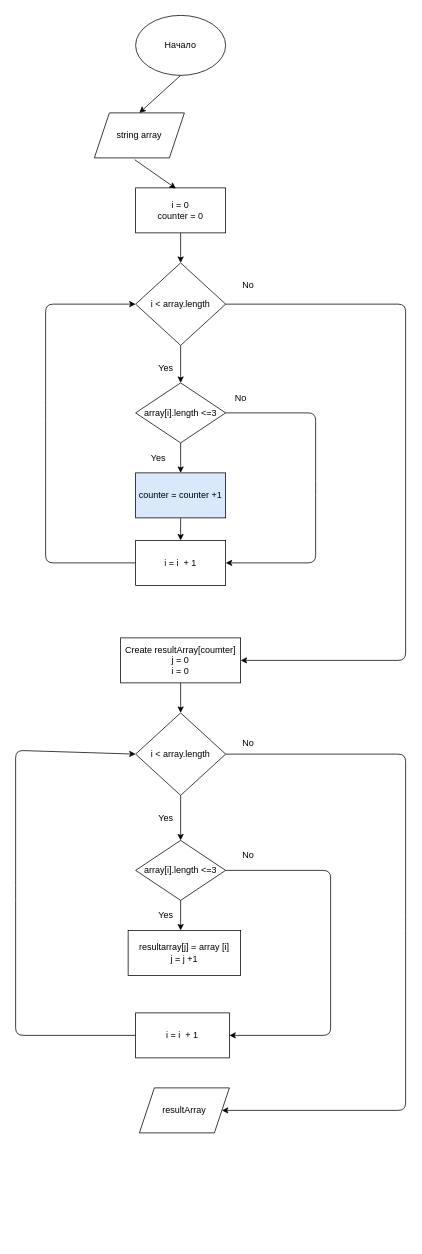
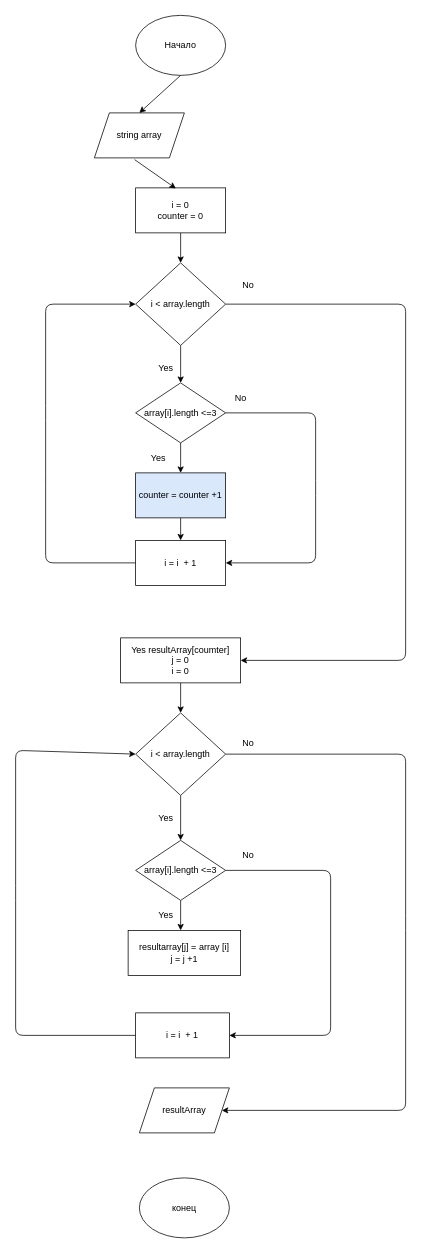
node "Create resultArray[coumter] j = 0 i = 0": label "Create resultArray[coumter] j = 0 i = 0" -> "Yes resultArray[coumter] j = 0 i = 0"
node "конец": added
